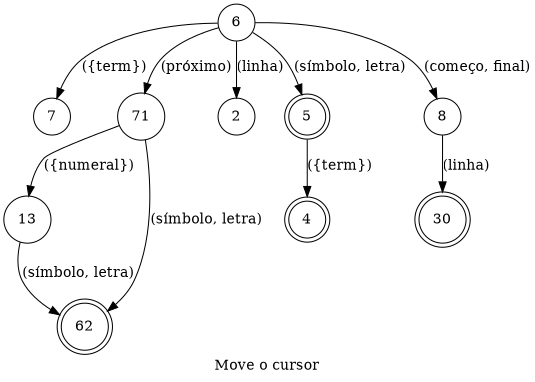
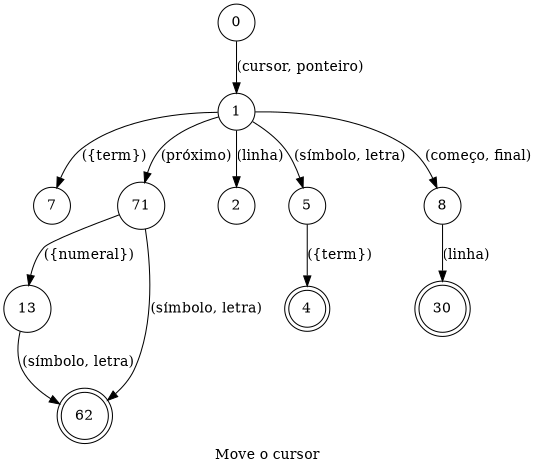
node "0": added
node "6": label "6" -> "1"
node "5": shape doublecircle -> circle
